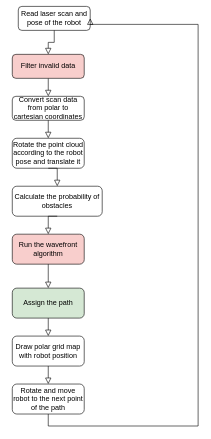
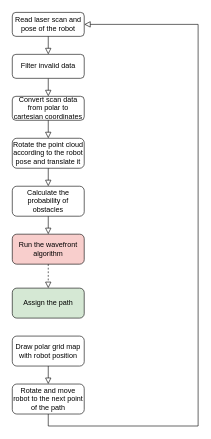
node "Read laser scan and pose of the robot": moved (54, 18) -> (48, 24)
node "Filter invalid data": fillcolor #f8cecc -> #ffffff
node "Calculate the probability of obstacles": size 90x30 -> 72x30
edge "Run the wavefront algorithm" -> "Assign the path": style solid -> dashed
edge "Assign the path" -> "Draw polar grid map with robot position": removed
